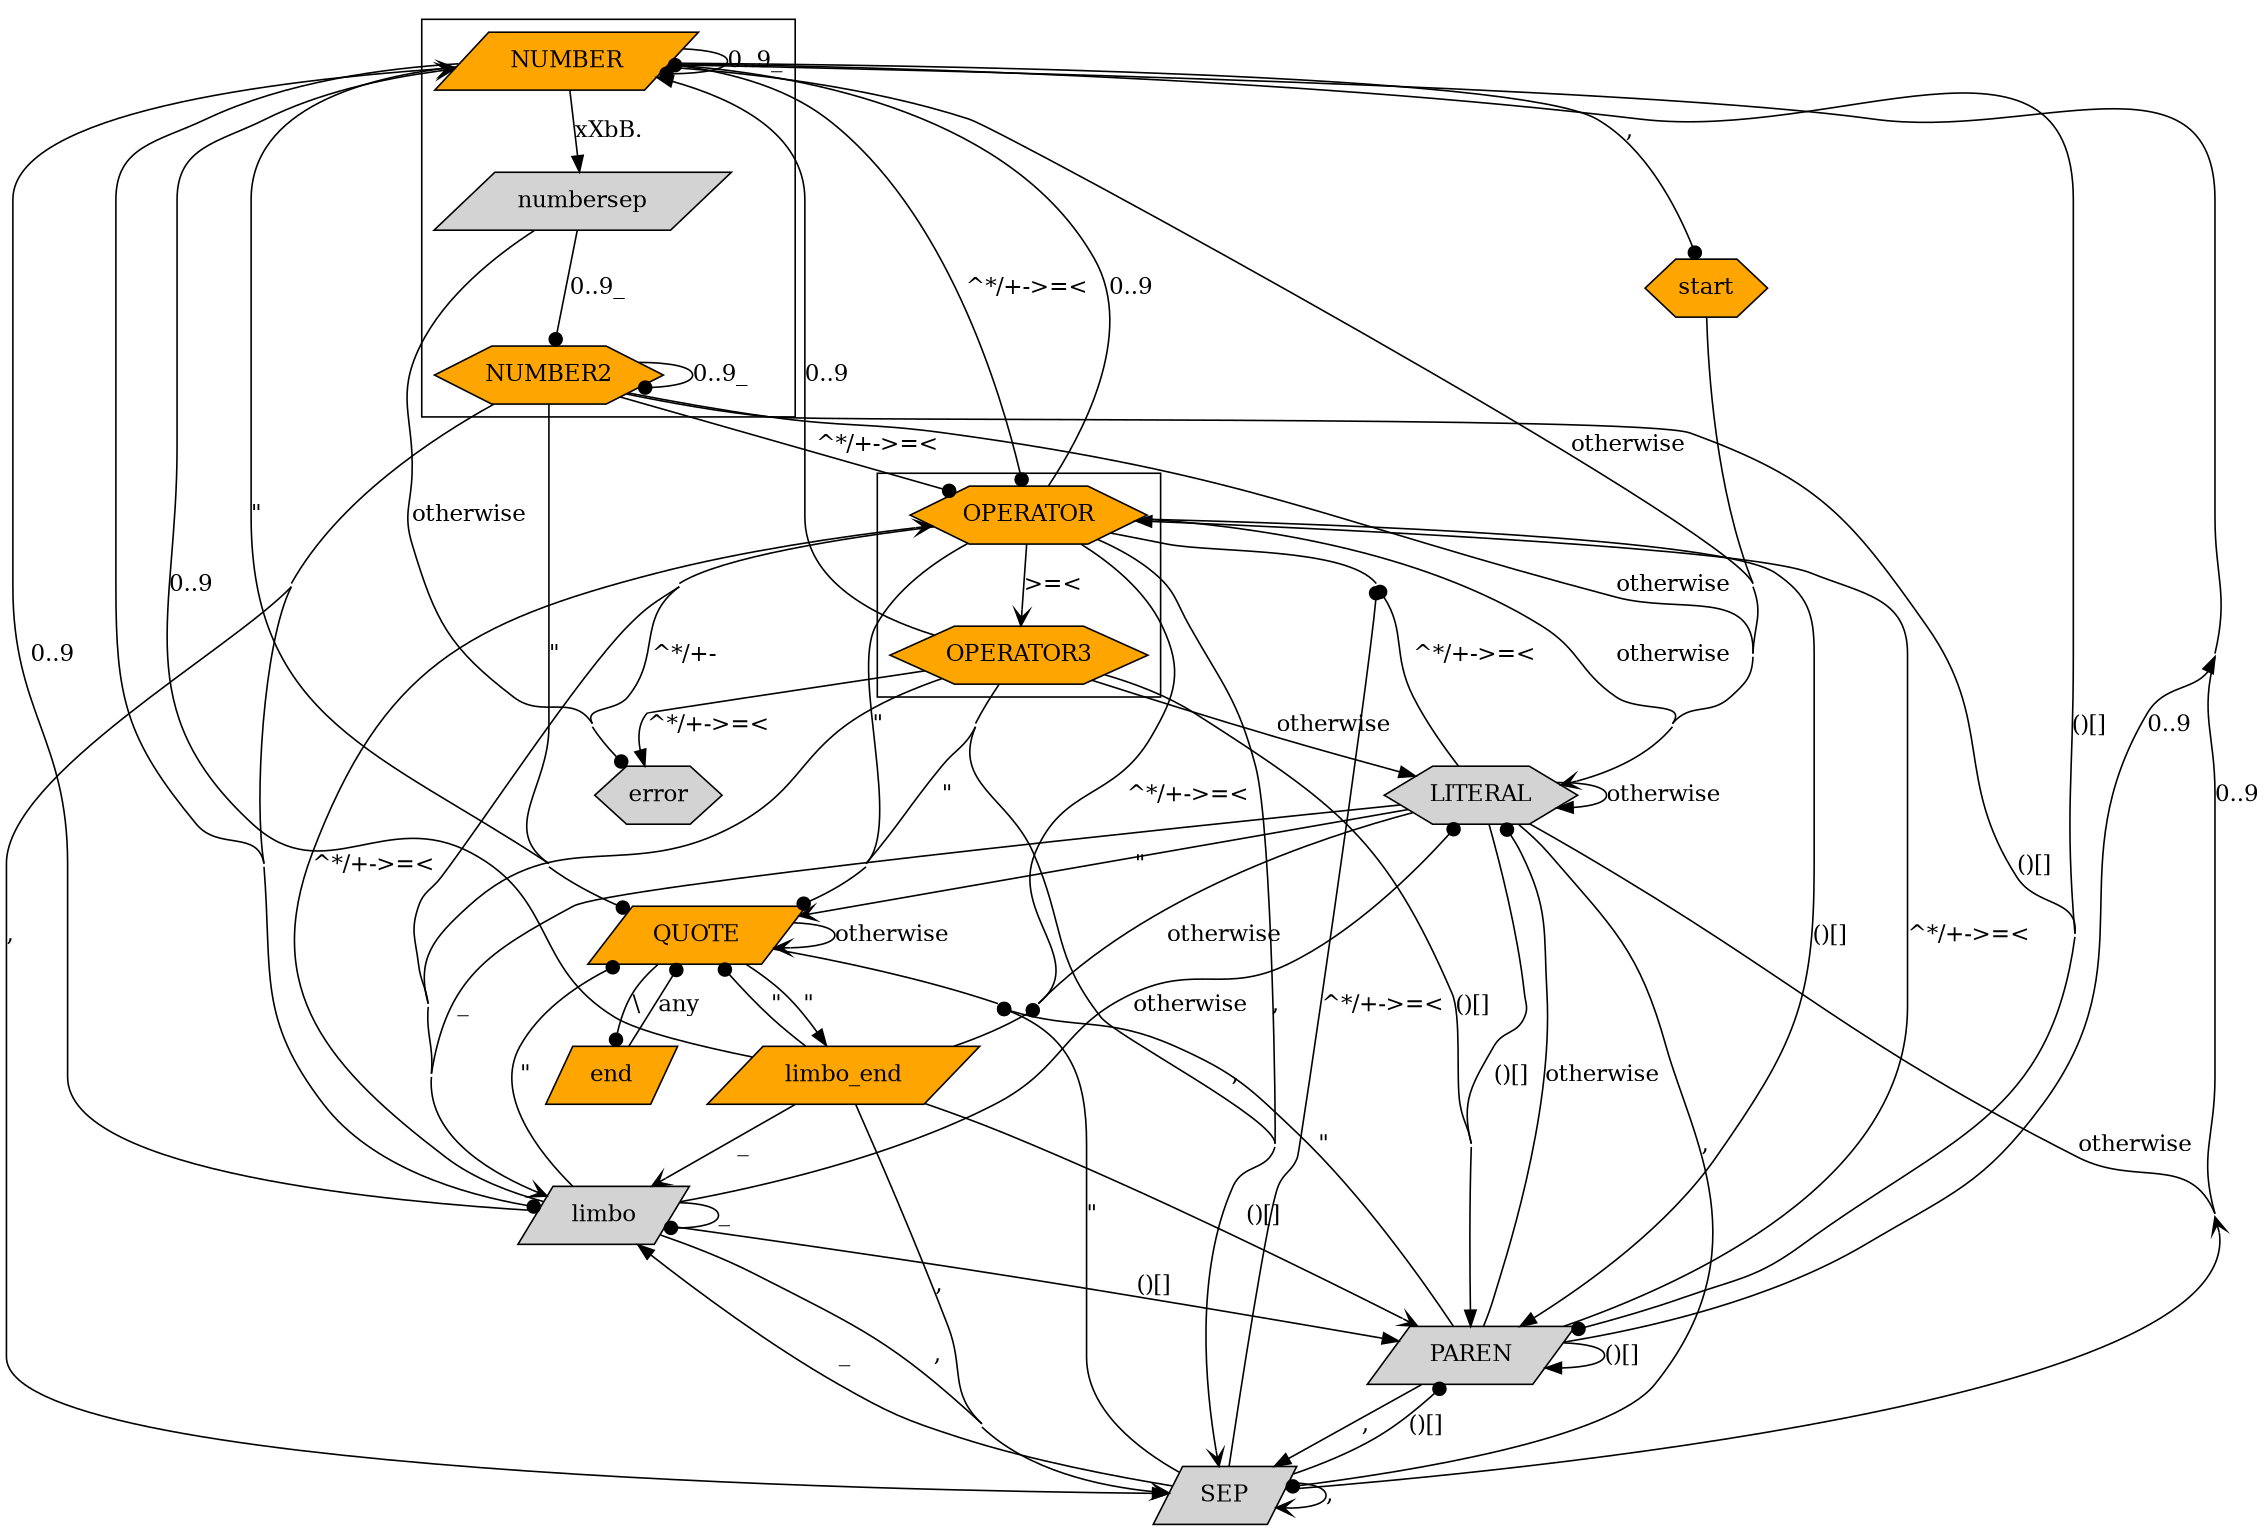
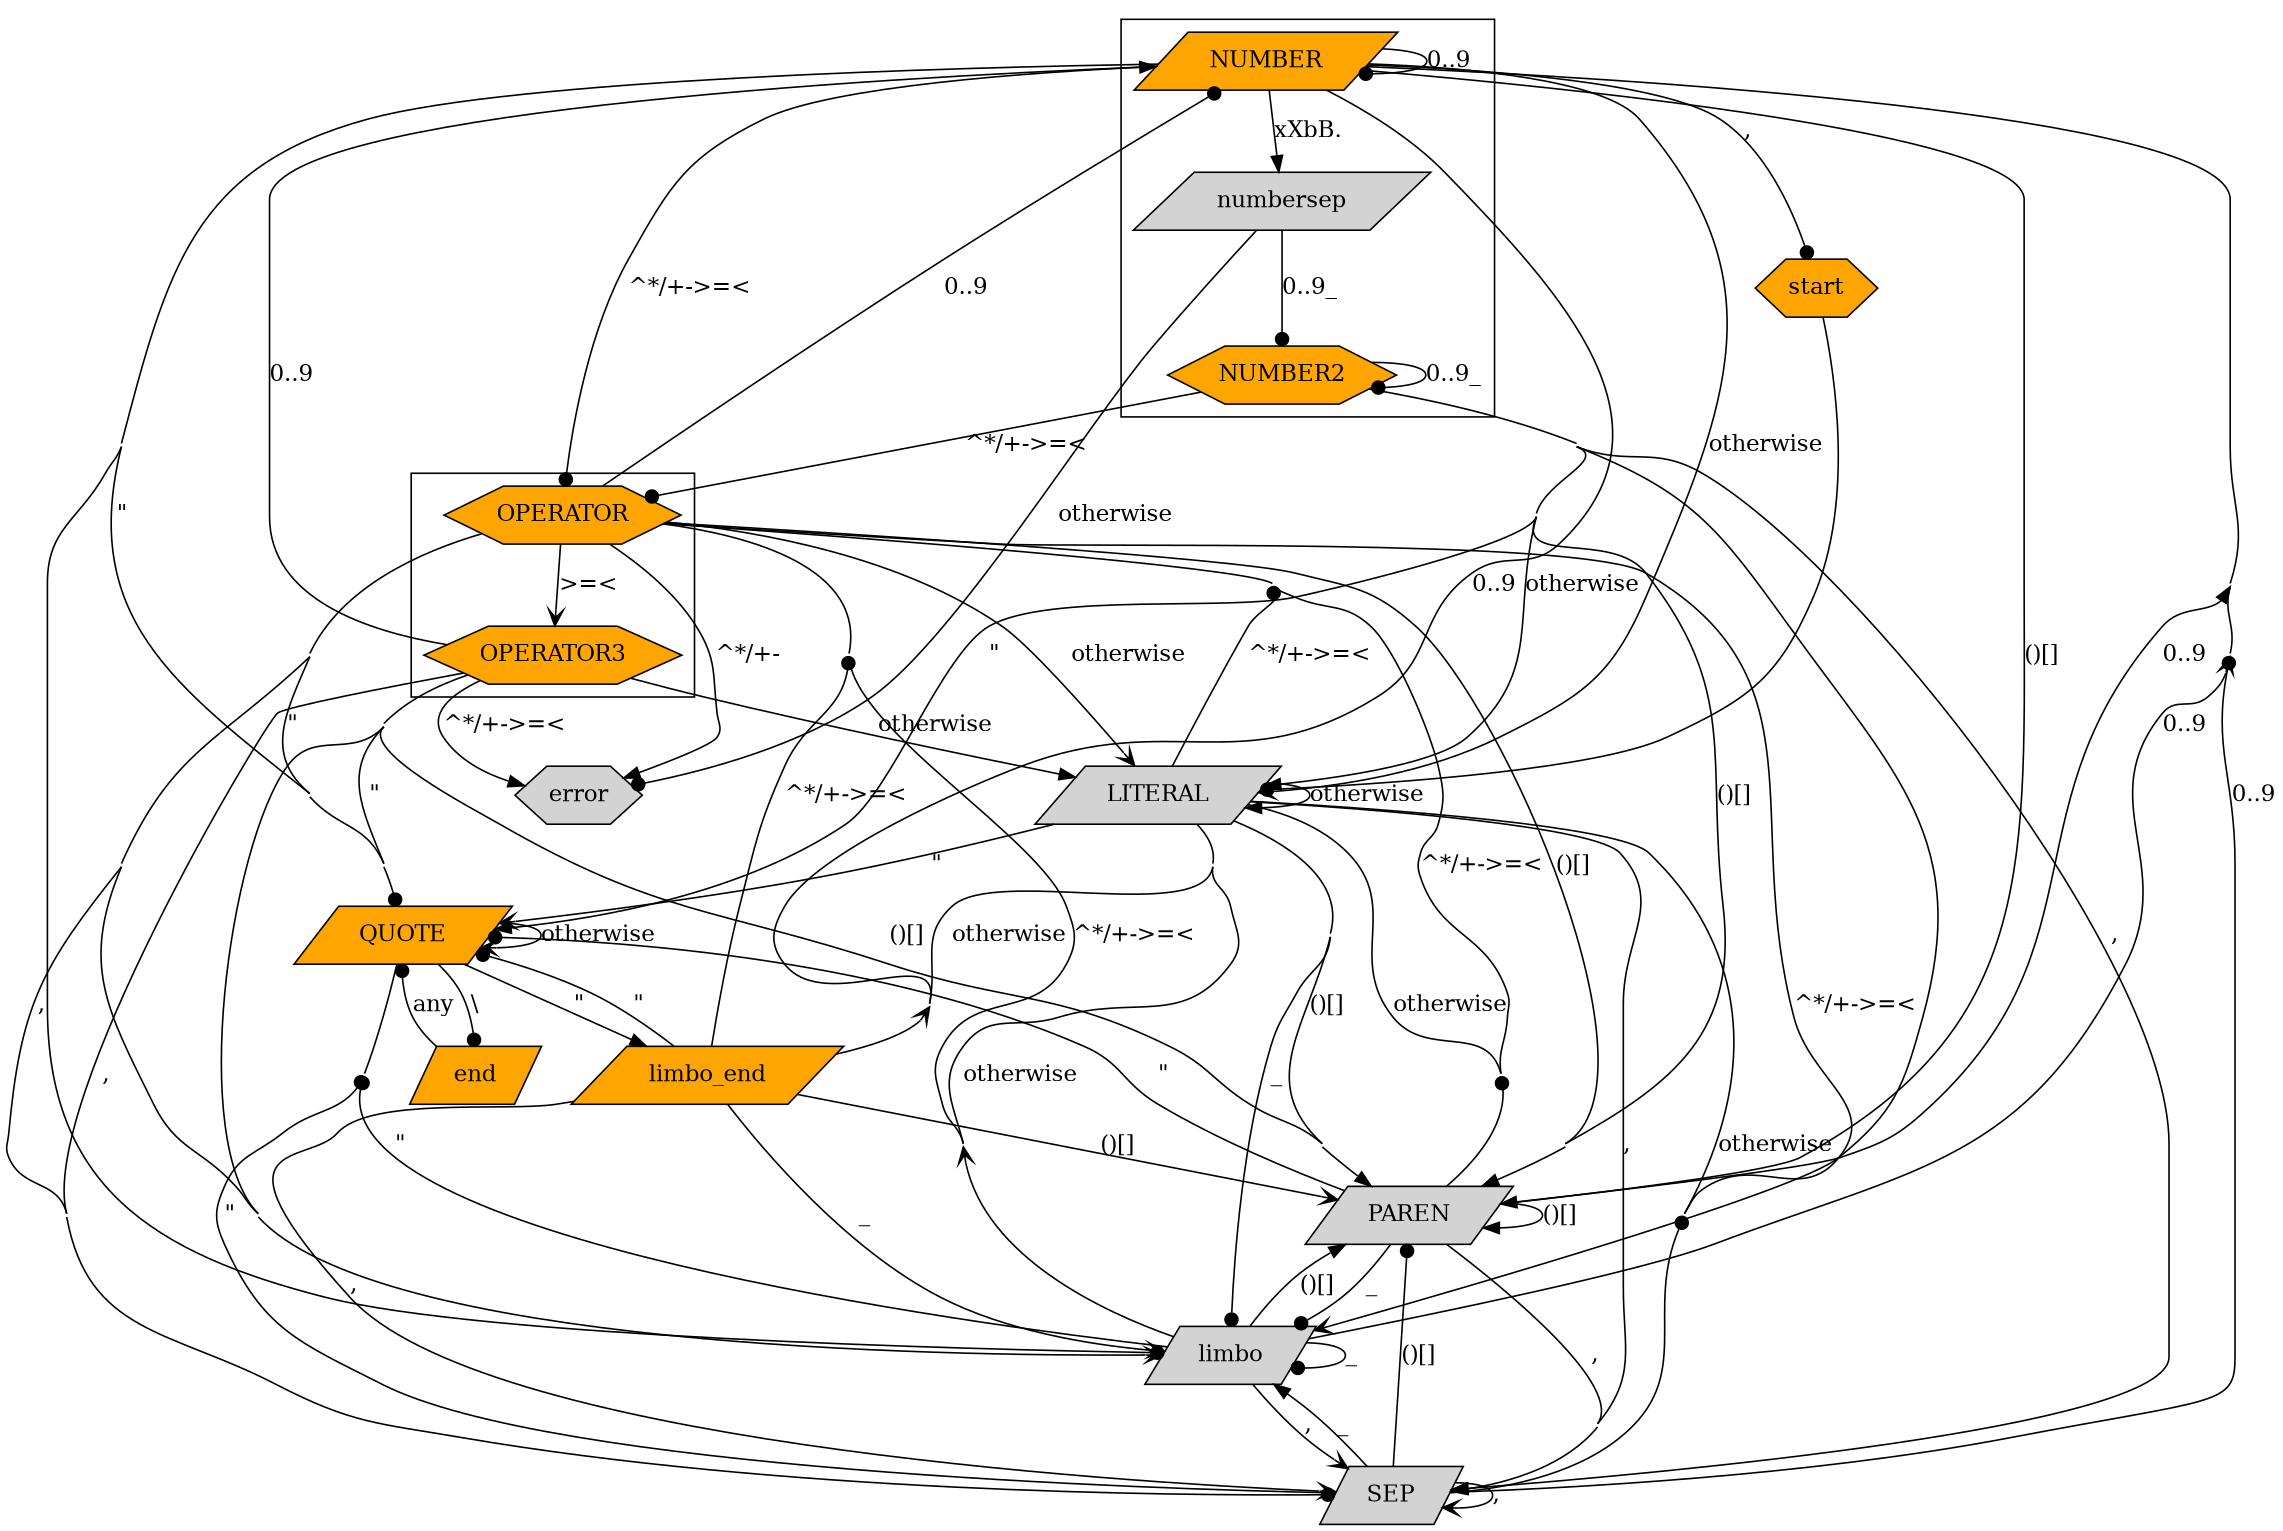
node "LITERAL": shape hexagon -> parallelogram
edge "PAREN" -> "limbo": added, label "_"
